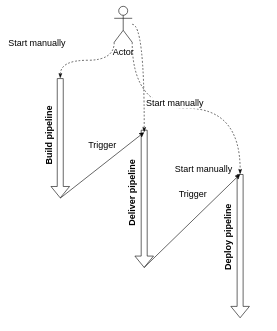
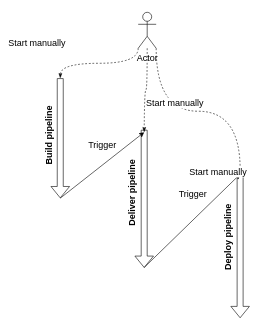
node "Actor": moved (123, 24) -> (147, 30)
